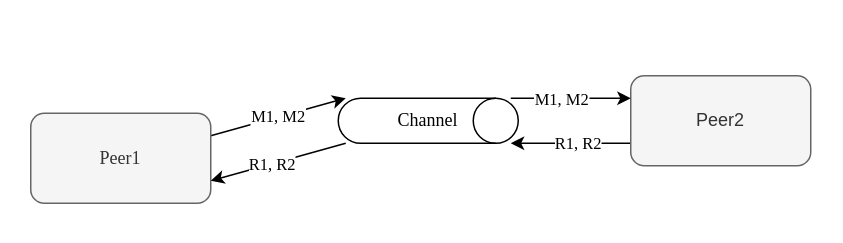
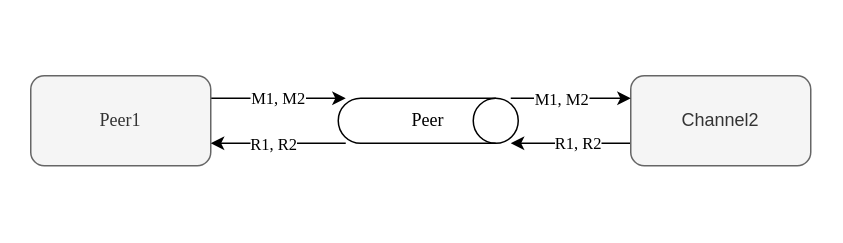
node "Channel": label "Channel" -> "Peer"
node "Peer2": label "Peer2" -> "Channel2"
node "Peer1": moved (121, 158) -> (121, 121)
